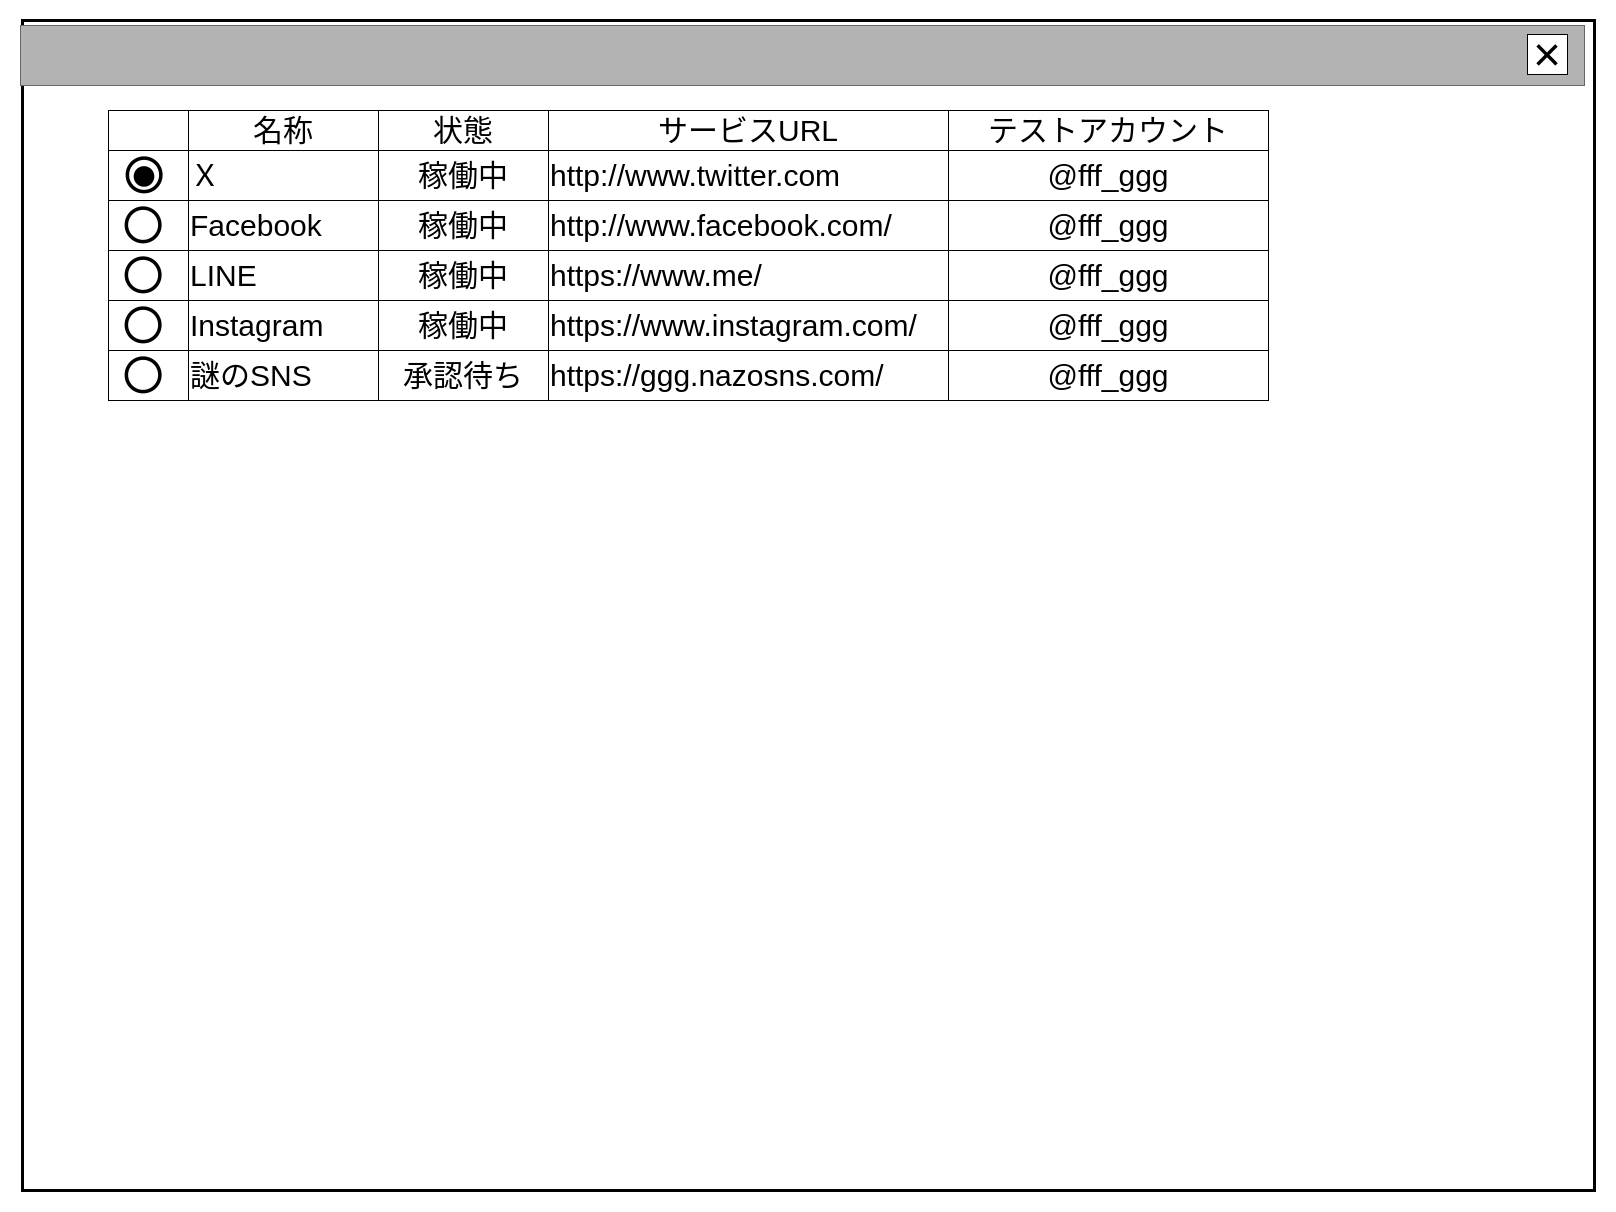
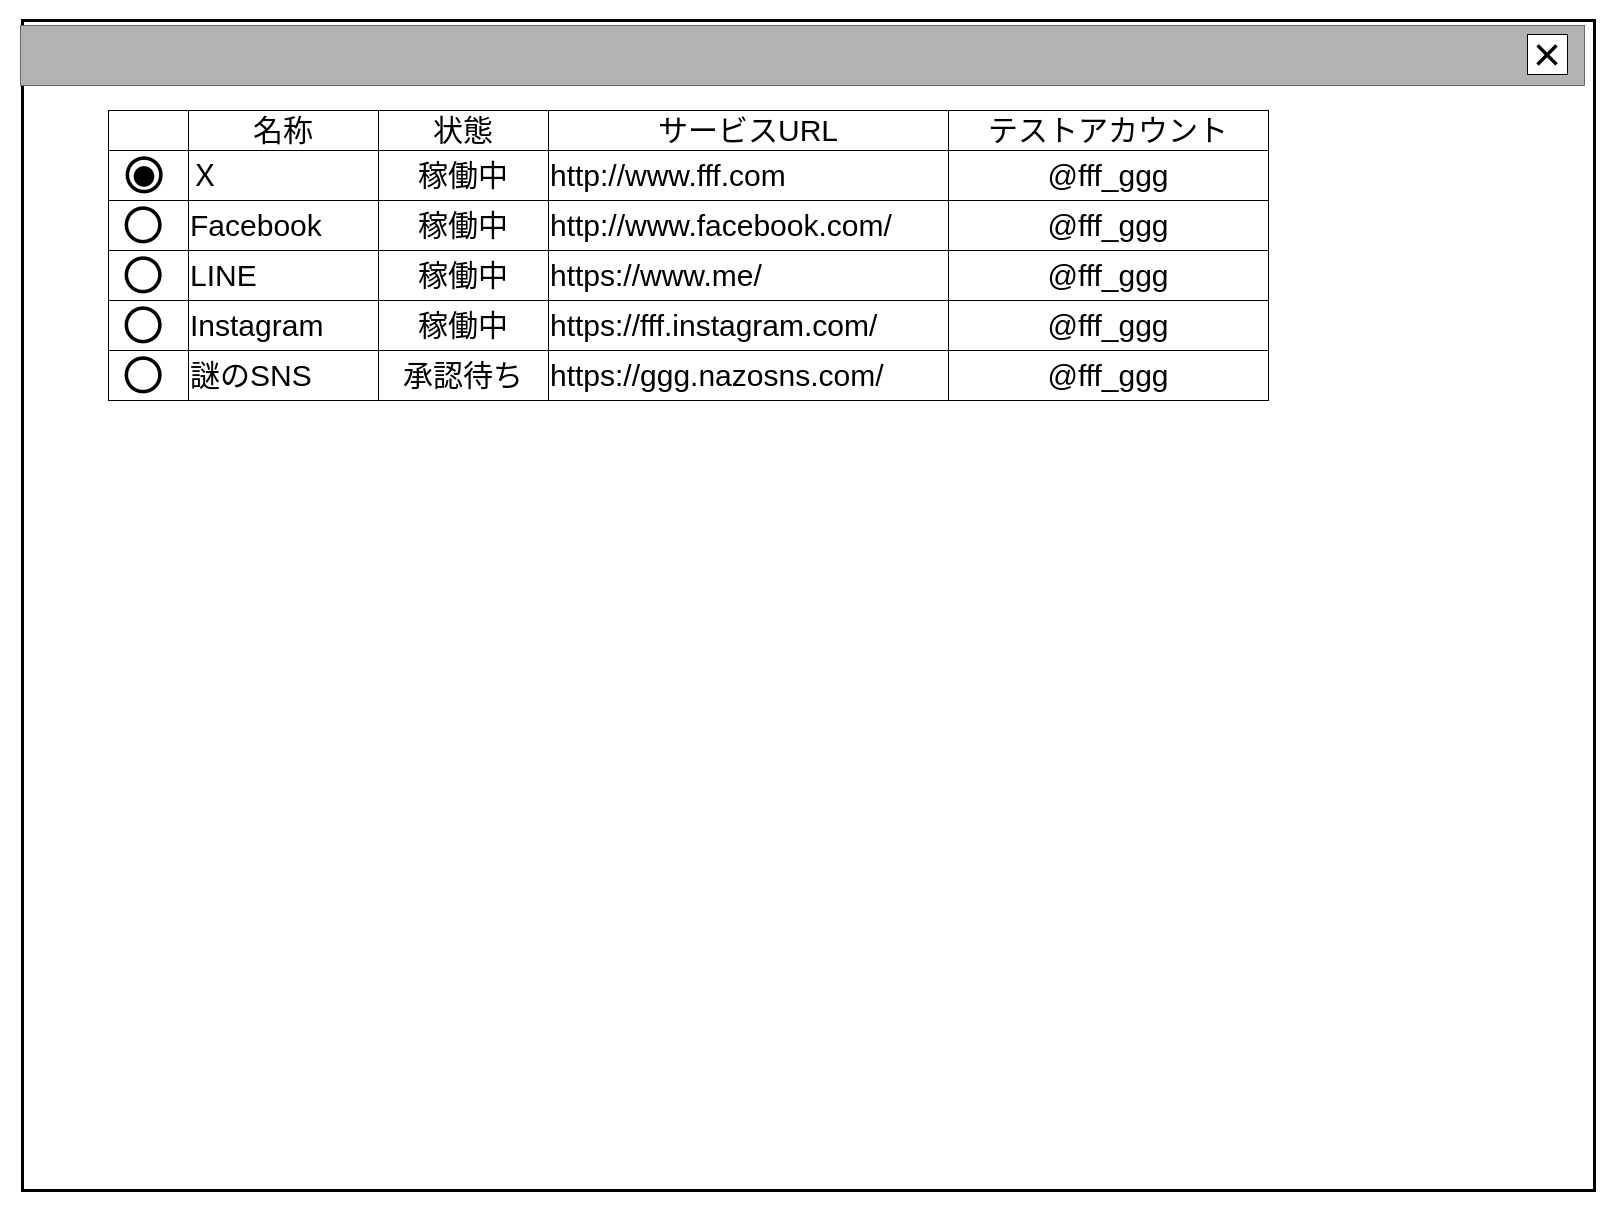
node "http://www.twitter.com": label "http://www.twitter.com" -> "http://www.fff.com"
node "https://www.instagram.com/": label "https://www.instagram.com/" -> "https://fff.instagram.com/"
